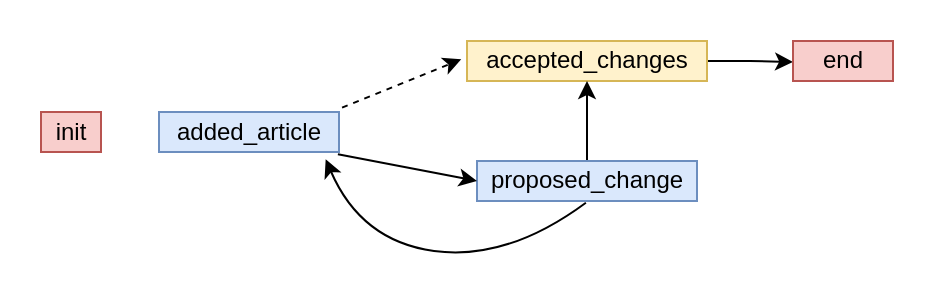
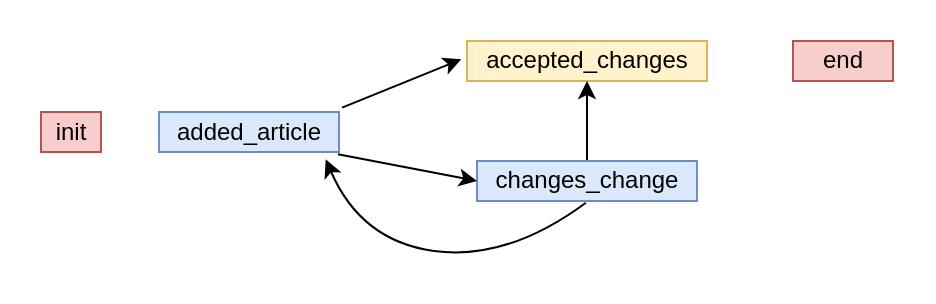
edge "accepted_changes" -> "end": removed
edge "added_article" -> "accepted_changes": style dashed -> solid
node "proposed_change": label "proposed_change" -> "changes_change"
